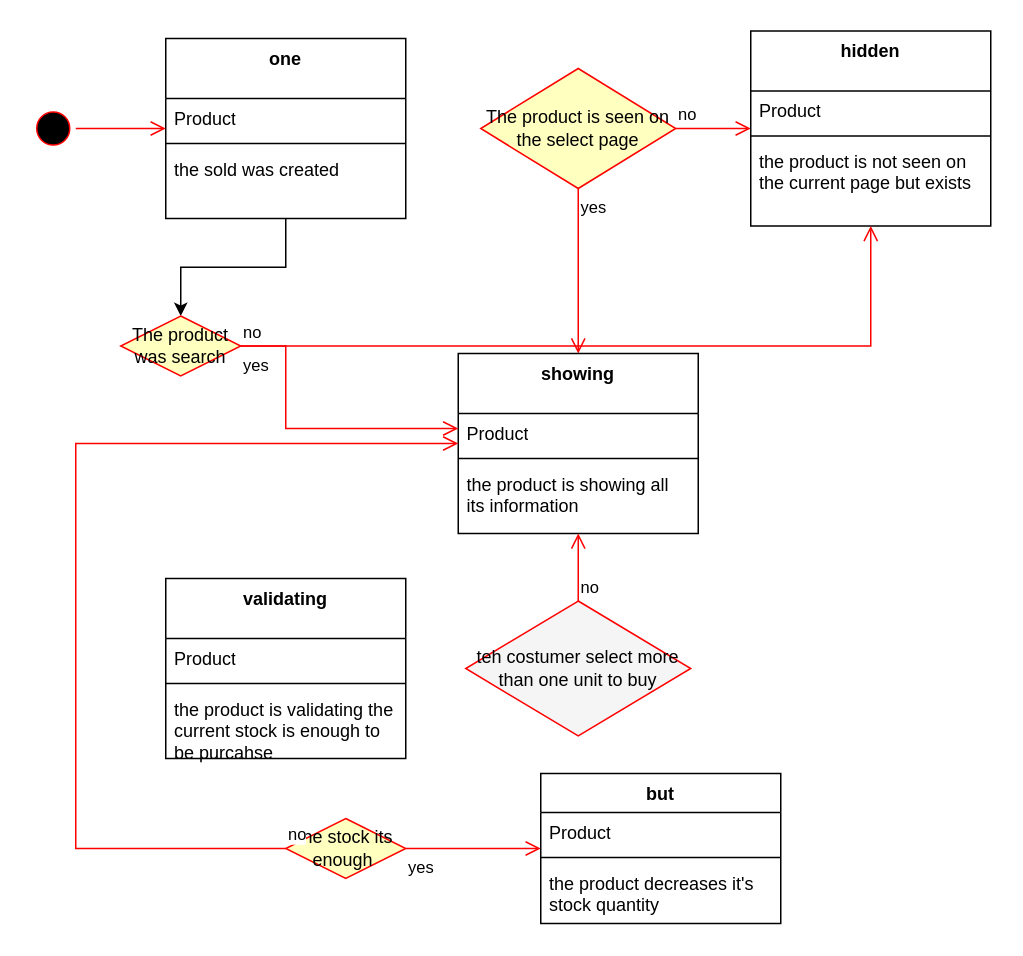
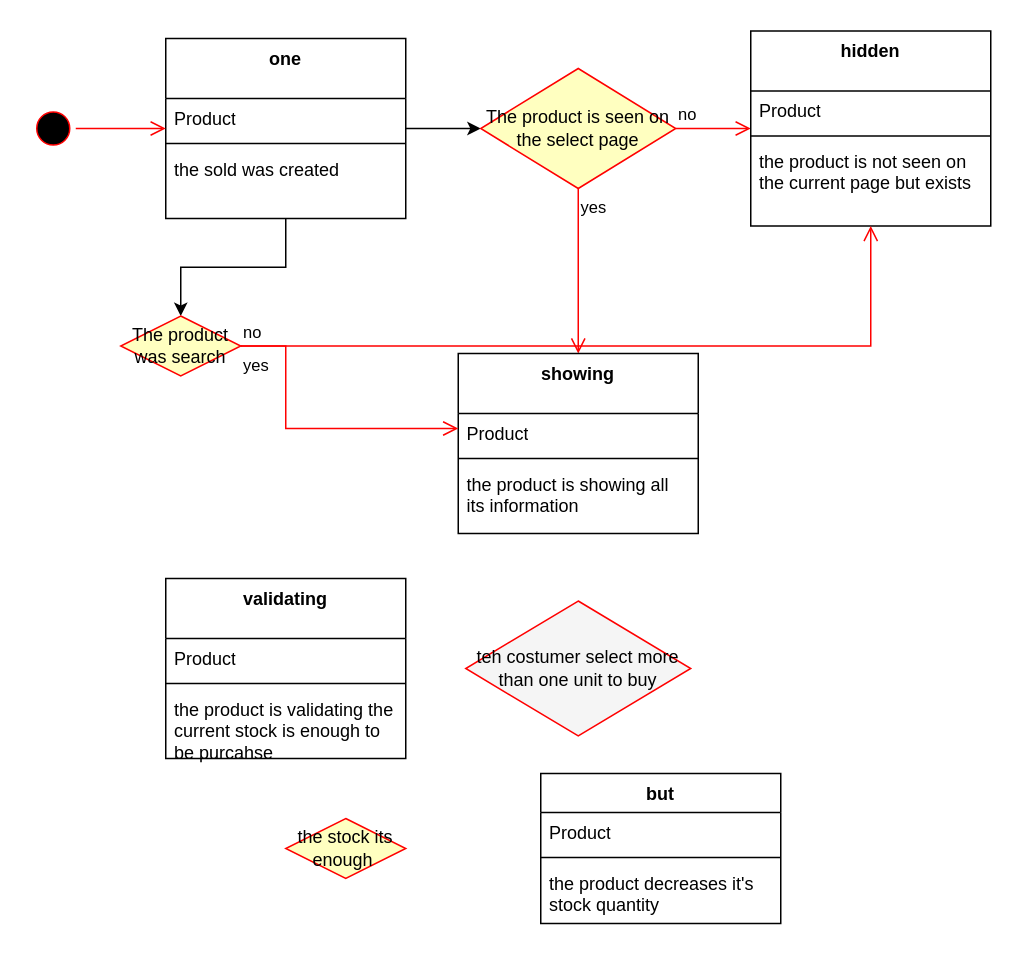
edge "one" -> "The product is seen on the select page": added
edge "the stock its enough" -> "showing": removed, label "no"
edge "teh costumer select more than one unit to buy" -> "showing": removed, label "no"
edge "the stock its enough" -> "but": removed, label "yes"
